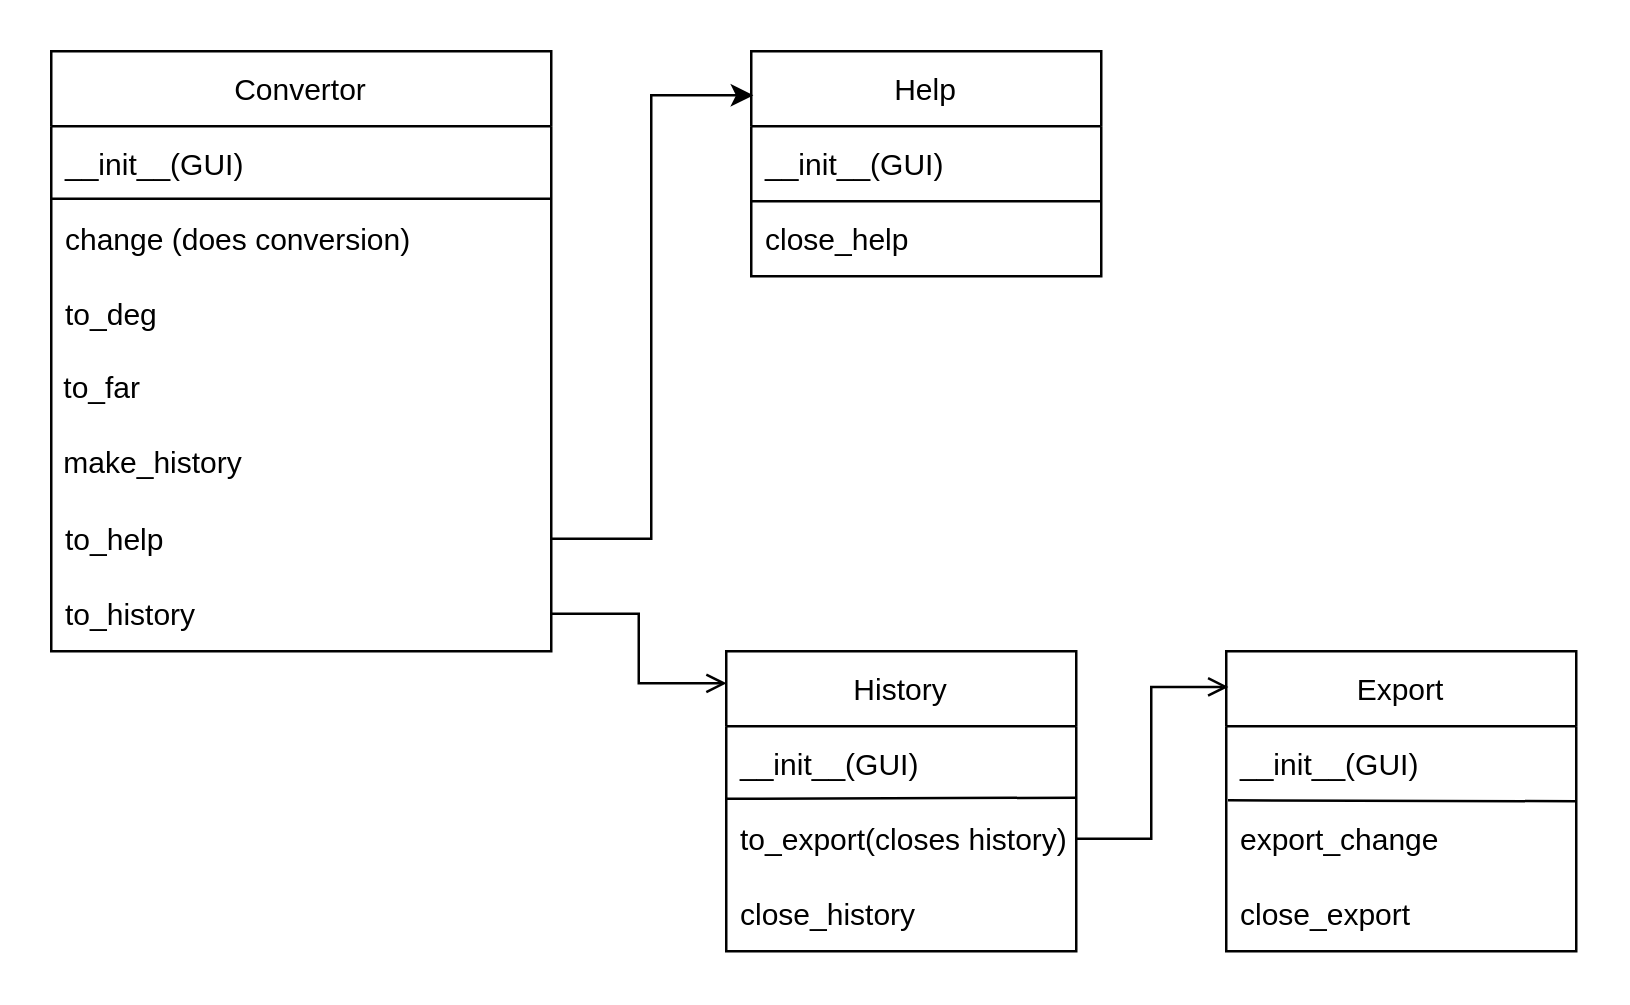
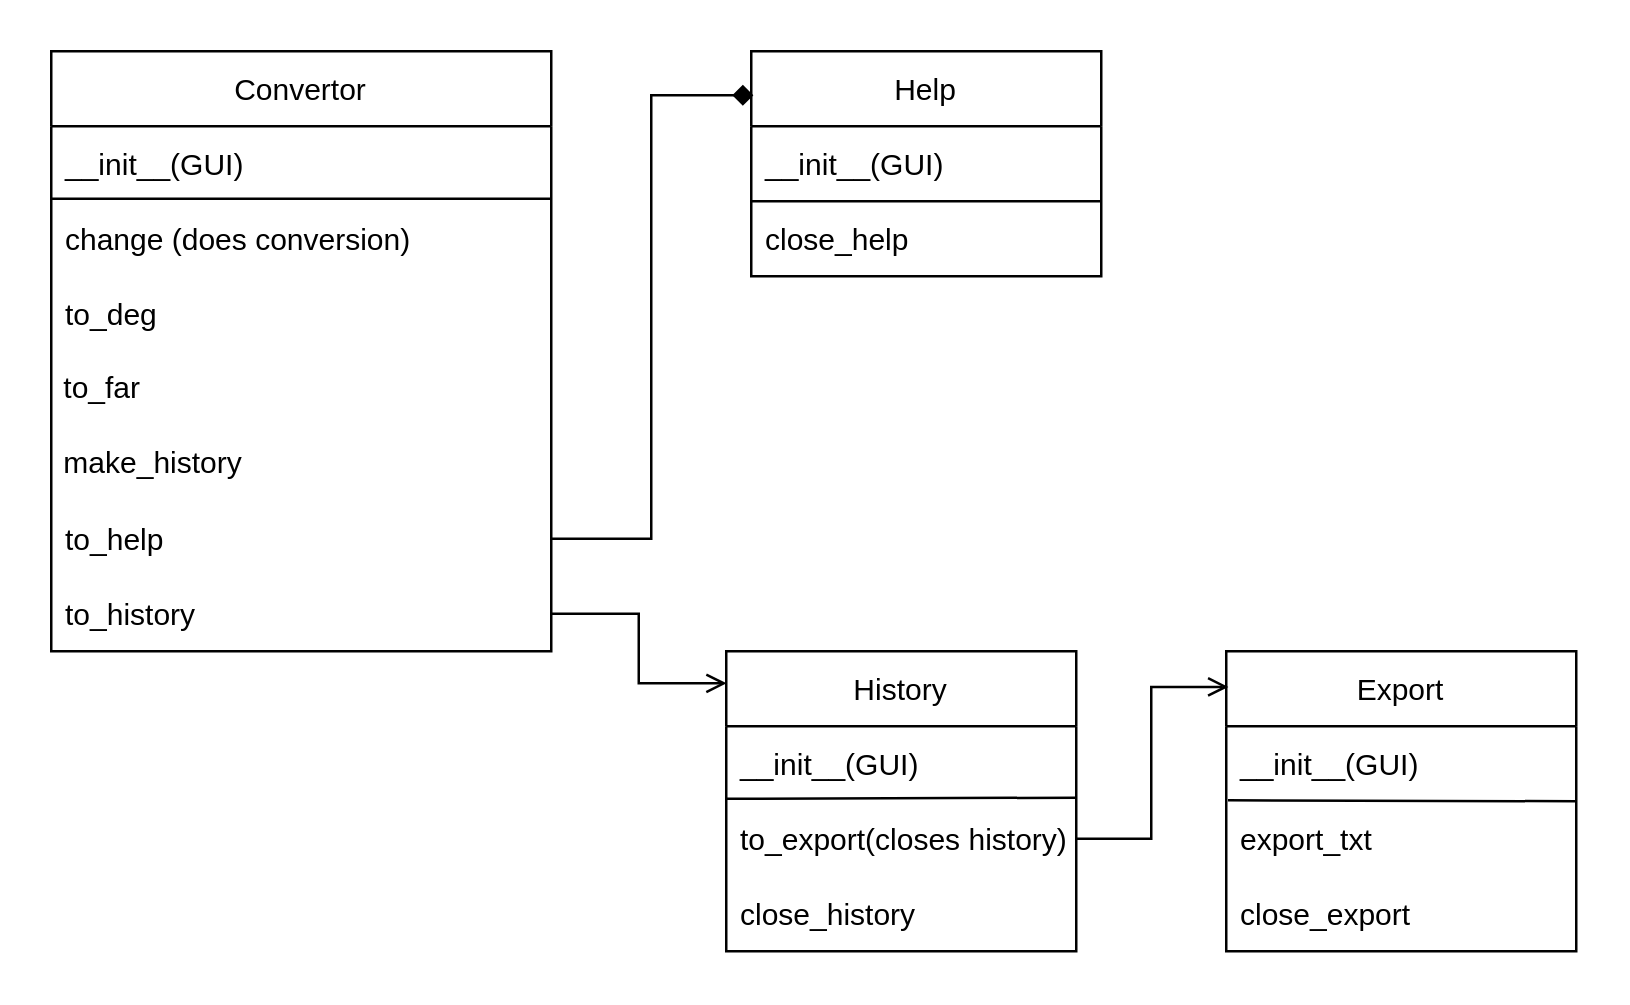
edge "to_help" -> "Help": arrowhead classic -> diamond
node "export_change": label "export_change" -> "export_txt"
